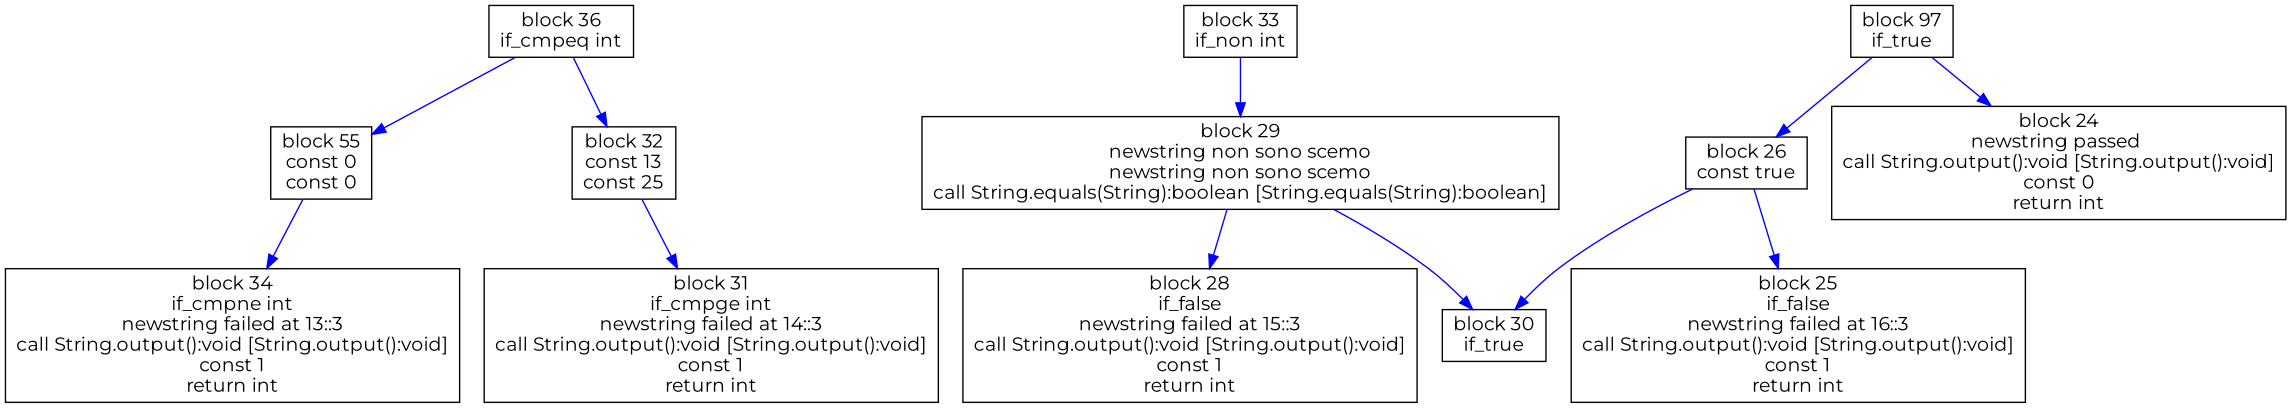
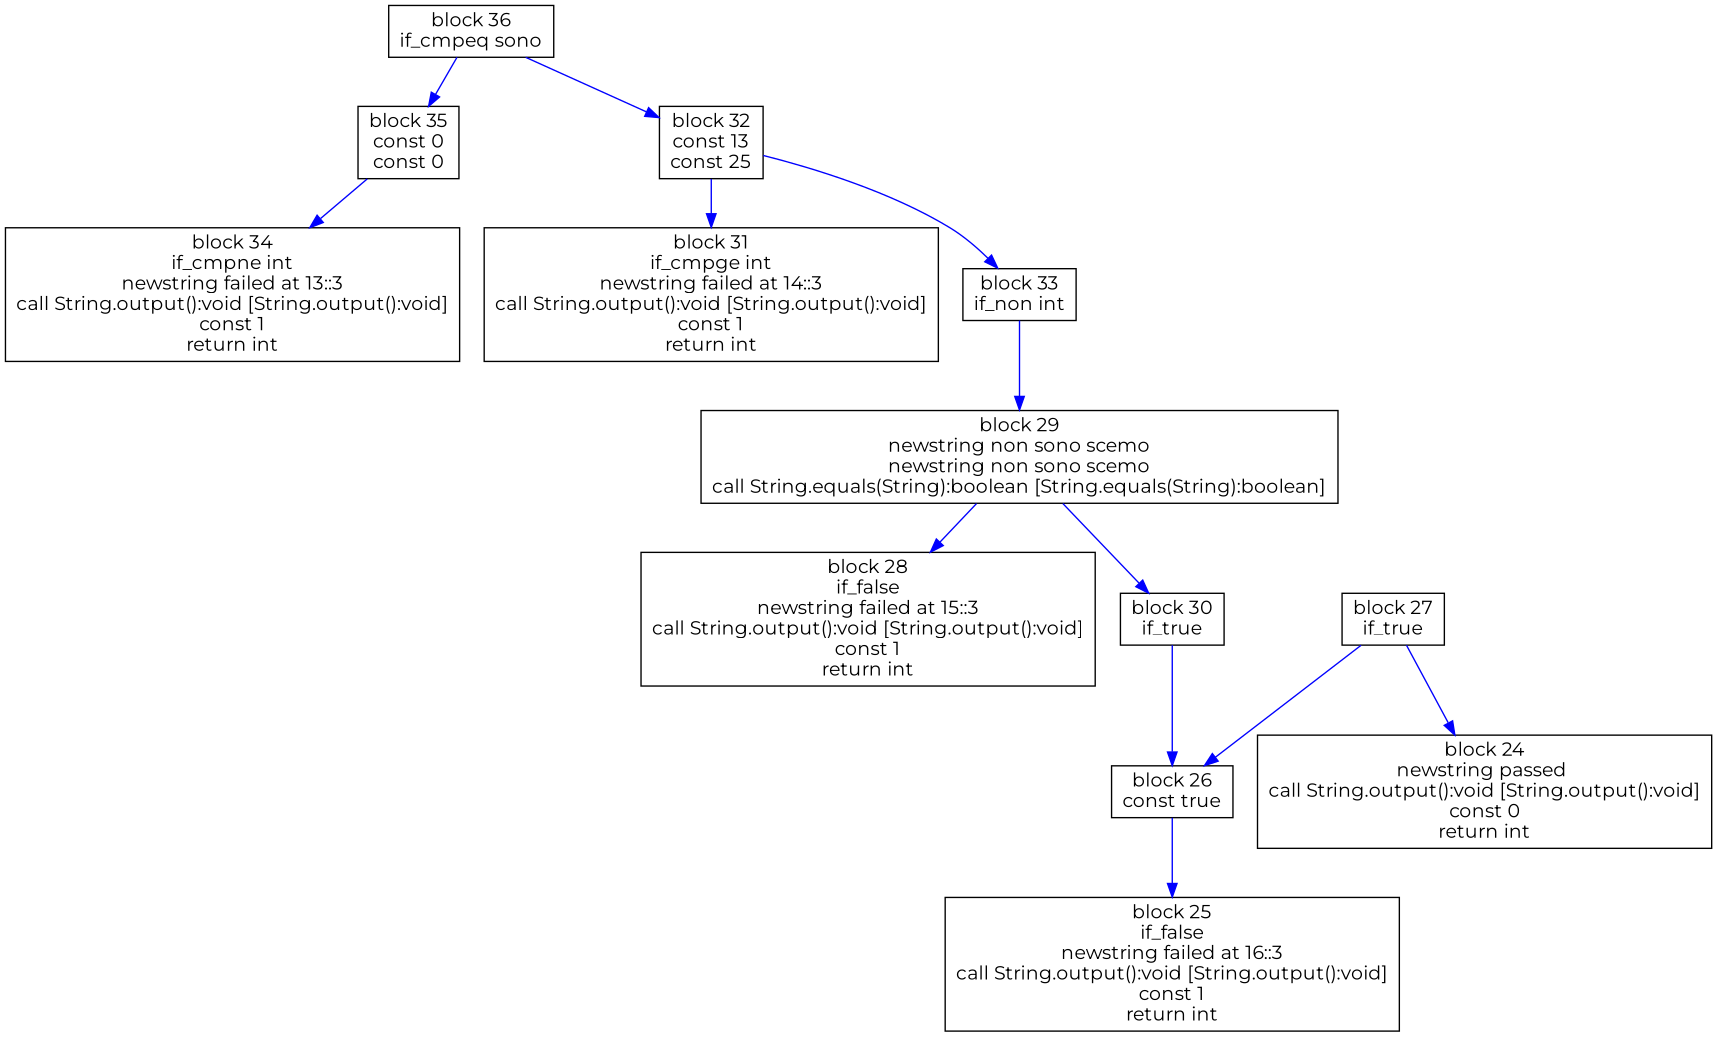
node "block 36 if_cmpeq int": label "block 36 if_cmpeq int" -> "block 36 if_cmpeq sono"
node "block 97 if_true": label "block 97 if_true" -> "block 27 if_true"
node "block 55 const 0 const 0": label "block 55 const 0 const 0" -> "block 35 const 0 const 0"
edge "block 32 const 13 const 25" -> "block 33 if_non int": added
edge "block 26 const true" -> "block 30 if_true": reversed
